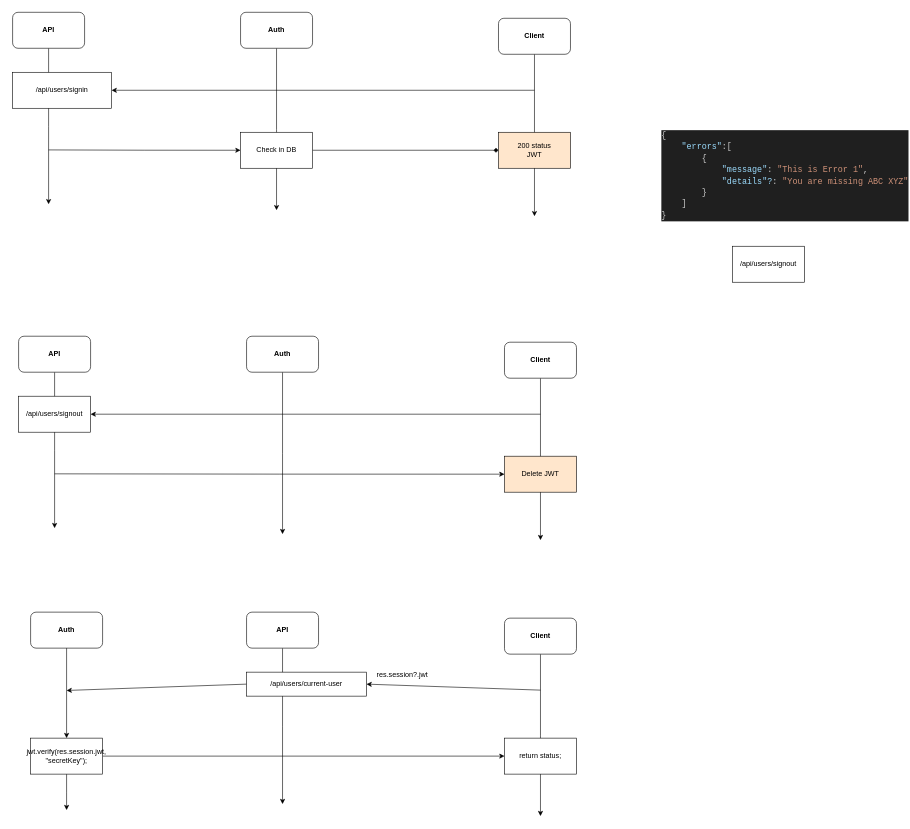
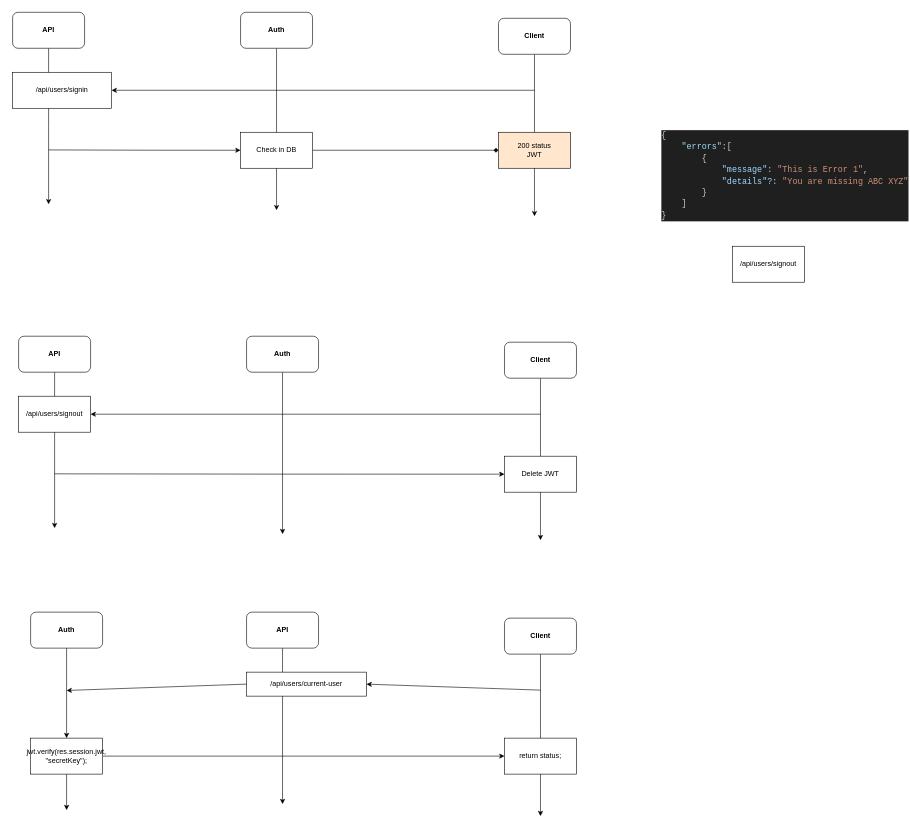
node "Delete JWT": fillcolor #ffe6cc -> #ffffff
node "res.session?.jwt": removed
